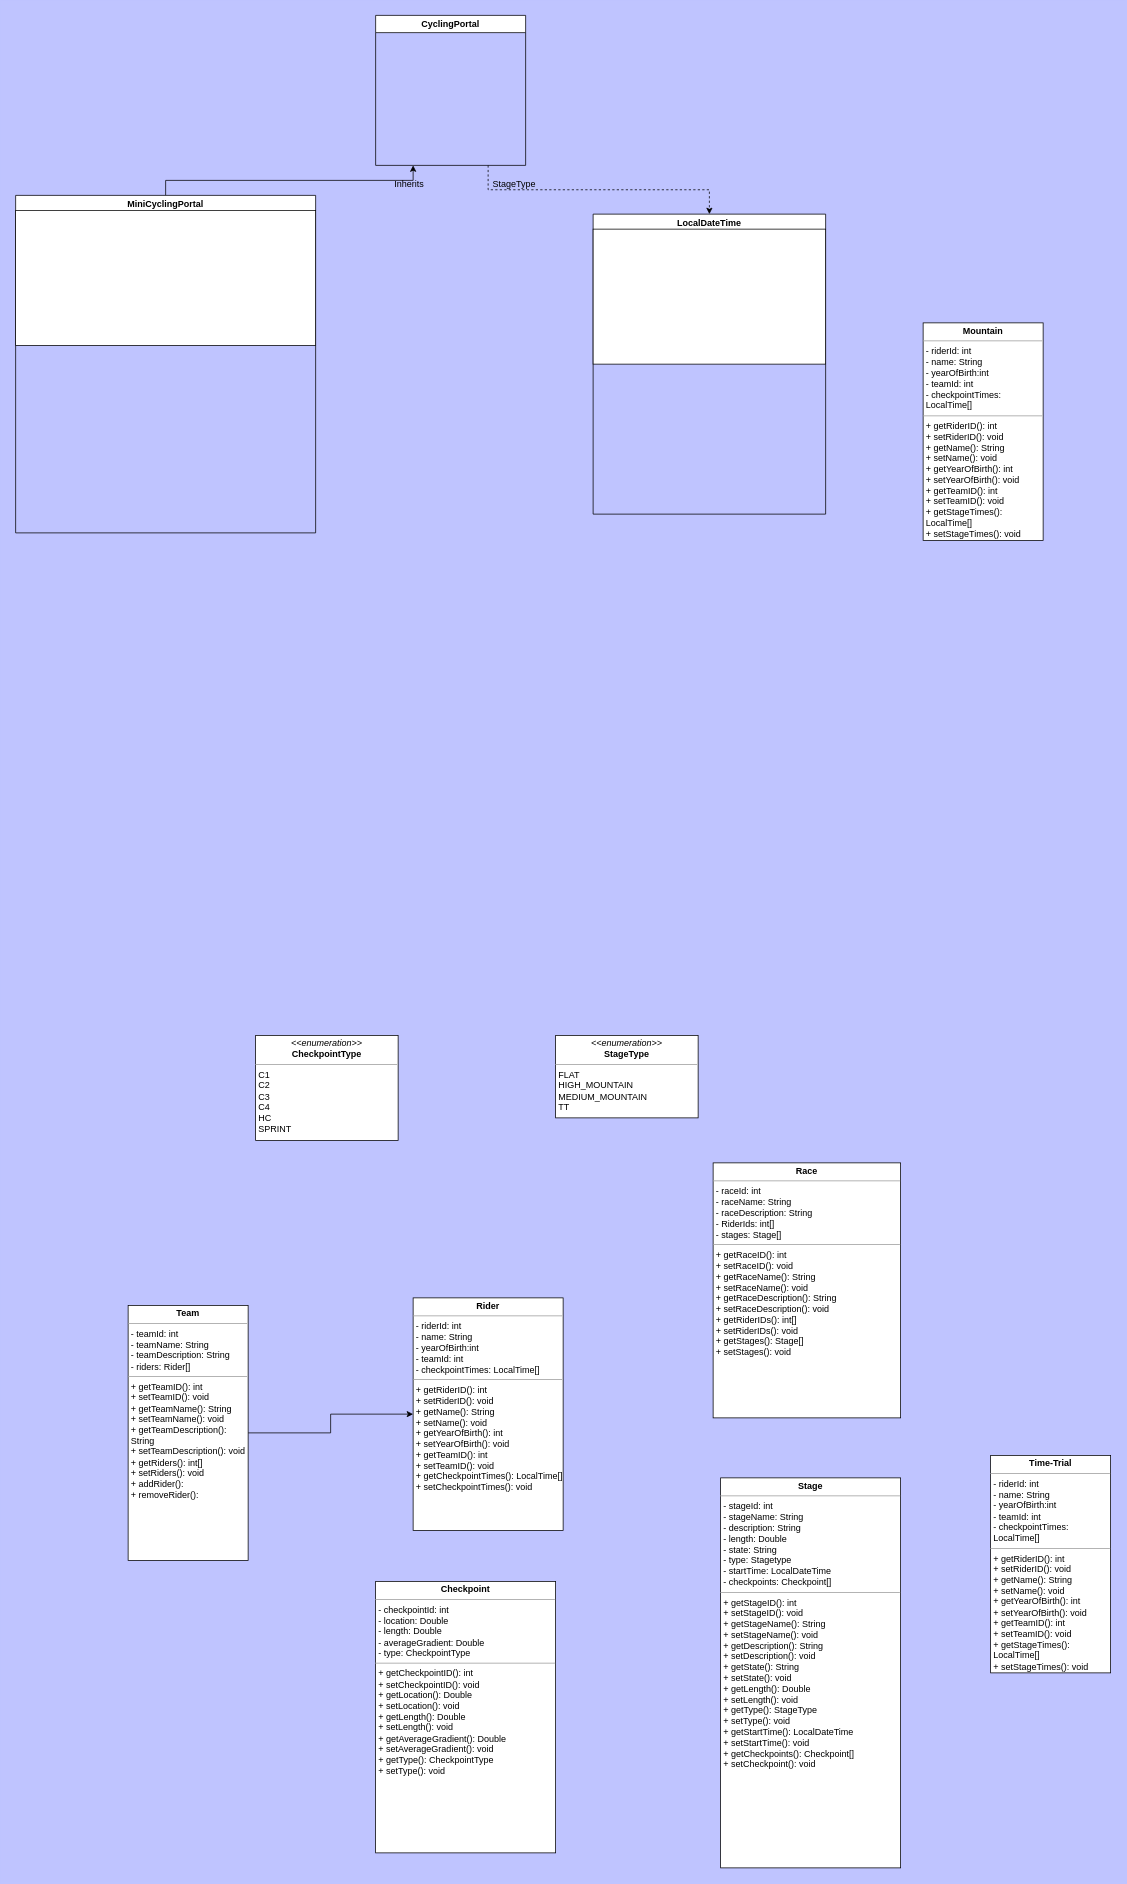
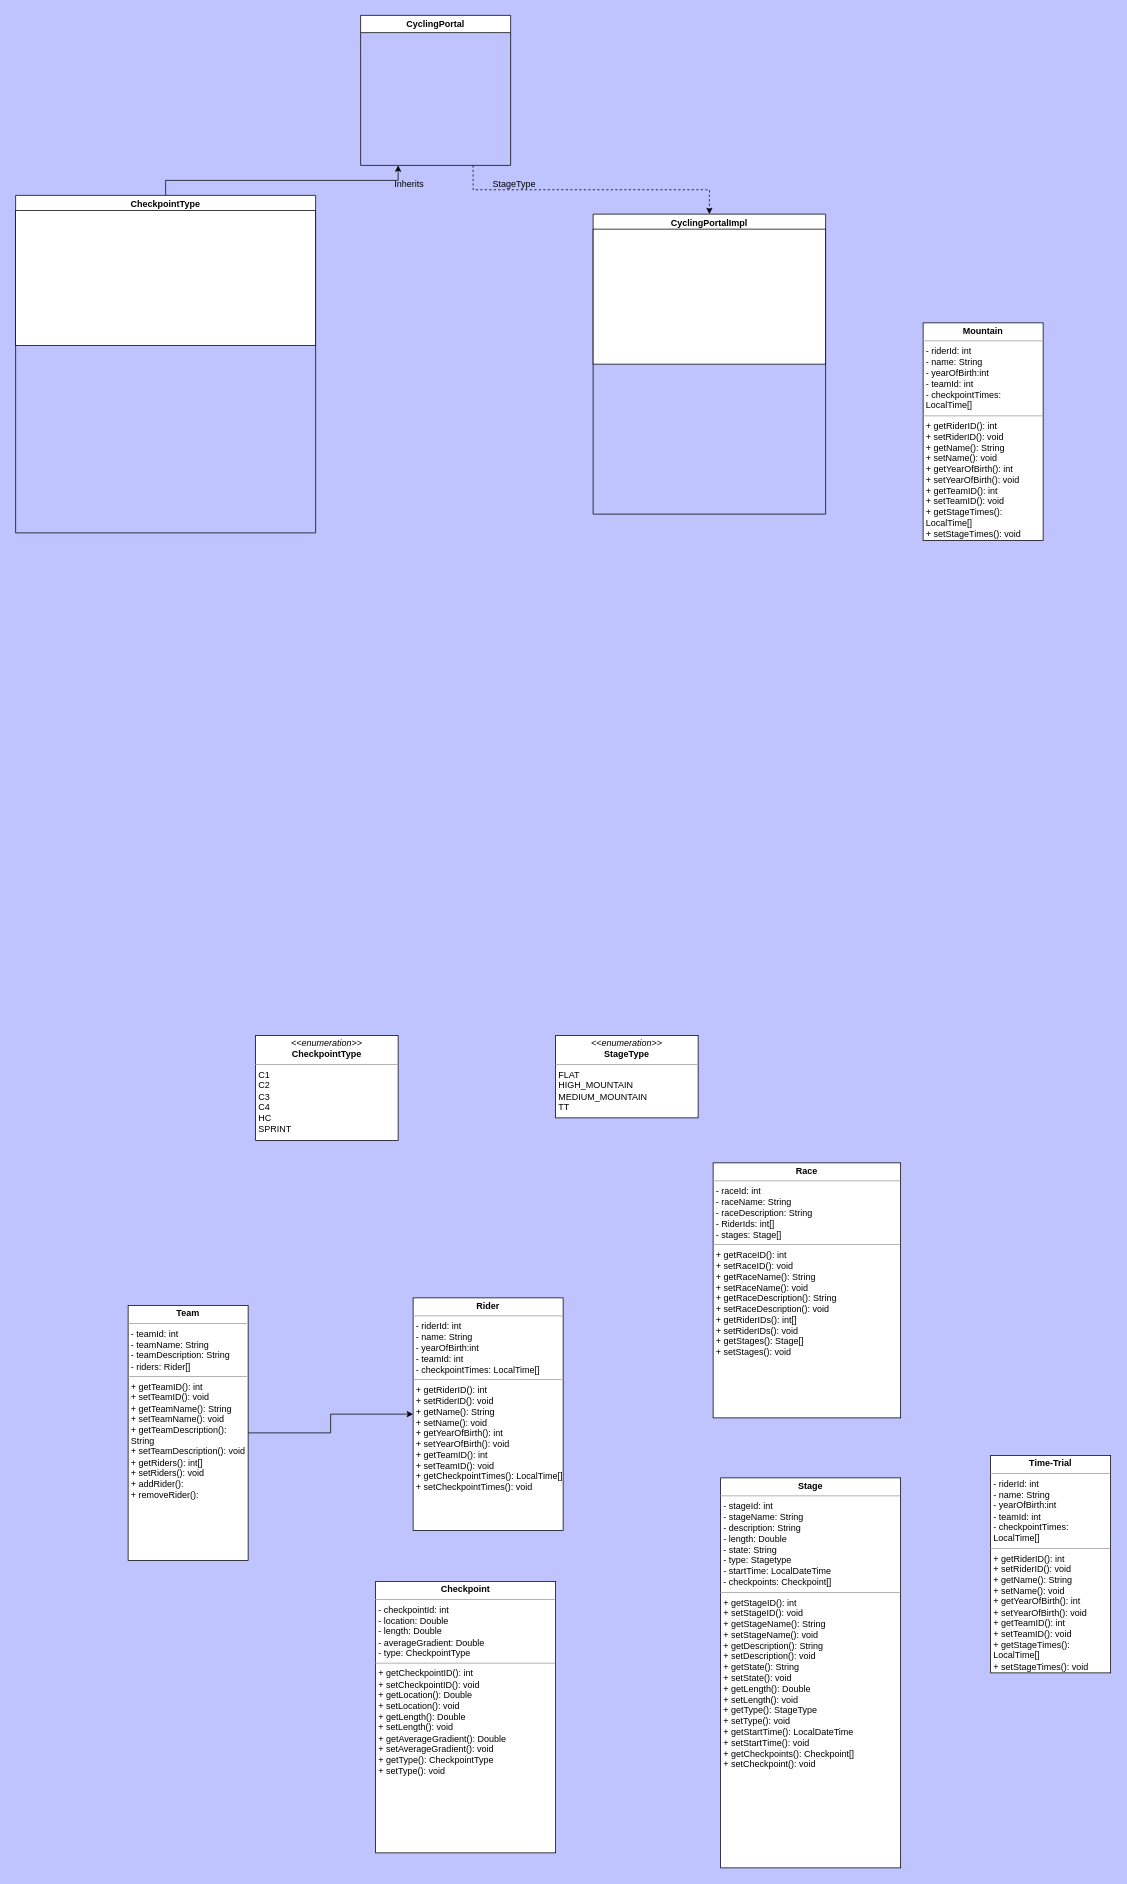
node "CyclingPortal": moved (450, 90) -> (435, 90)
node "MiniCyclingPortal": label "MiniCyclingPortal" -> "CheckpointType"
node "LocalDateTime": label "LocalDateTime" -> "CyclingPortalImpl"
